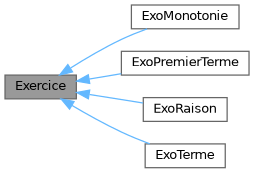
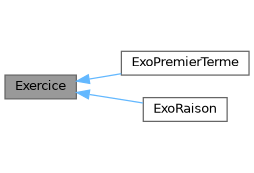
node "ExoMonotonie": removed
node "ExoTerme": removed
